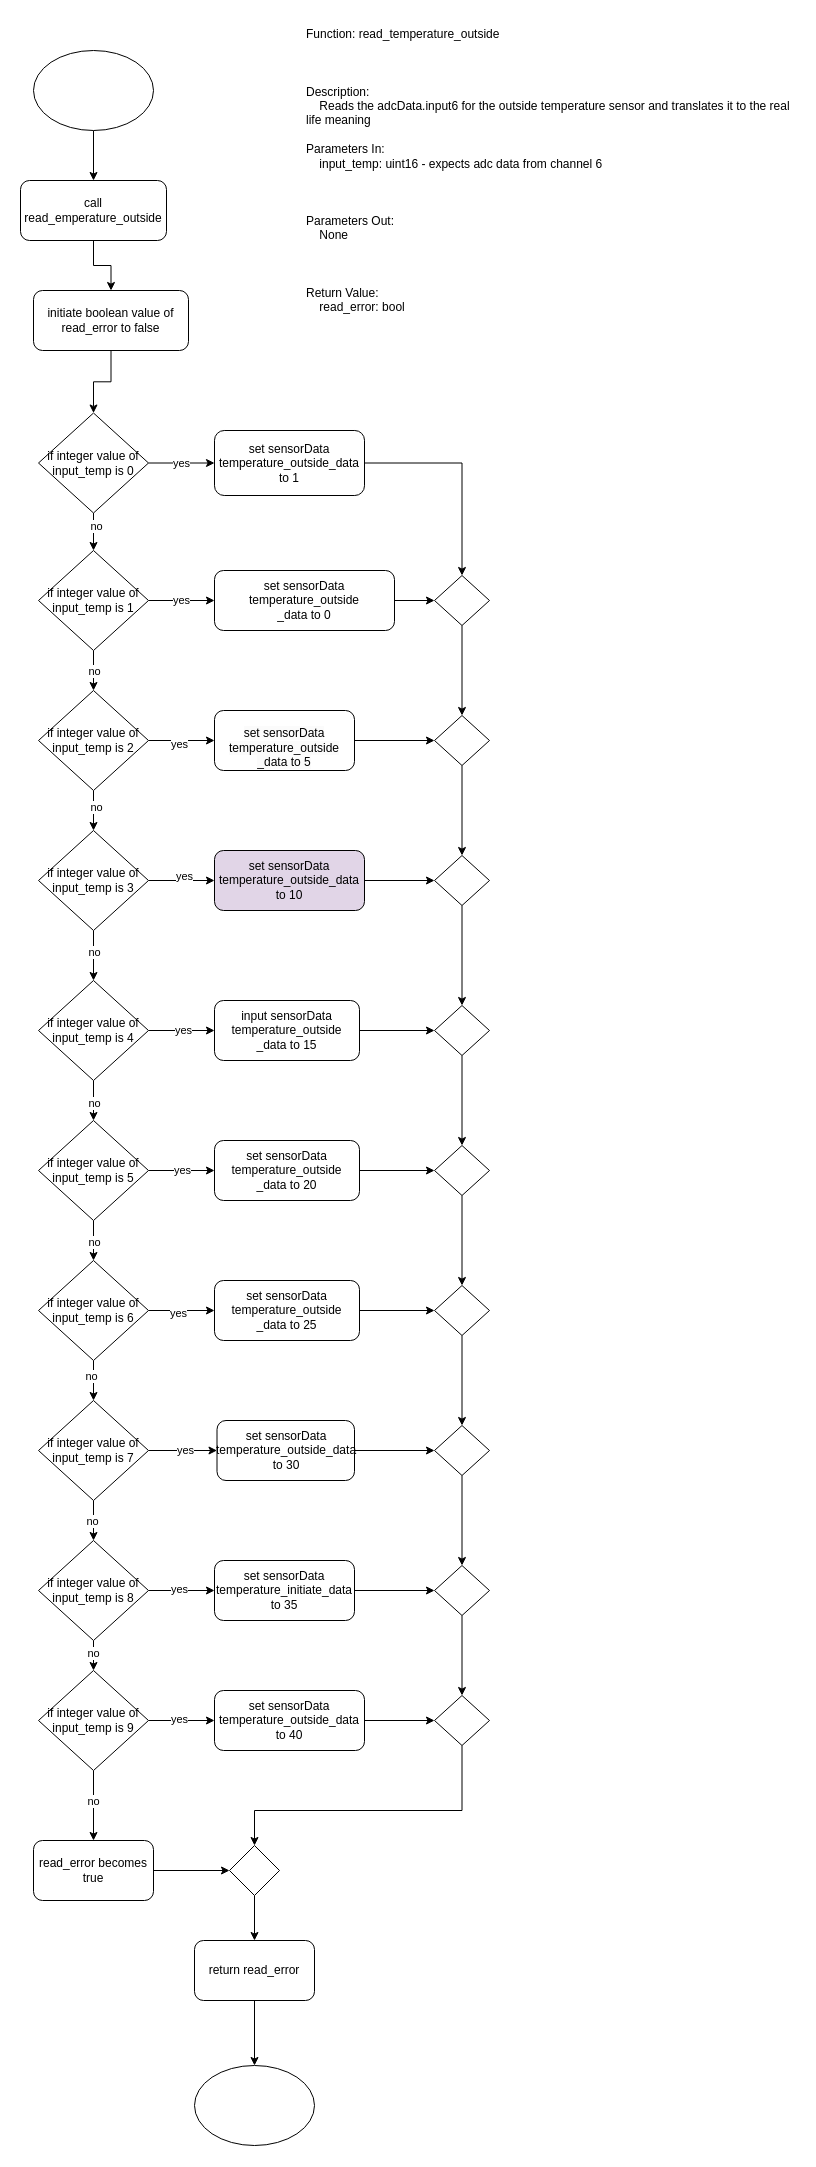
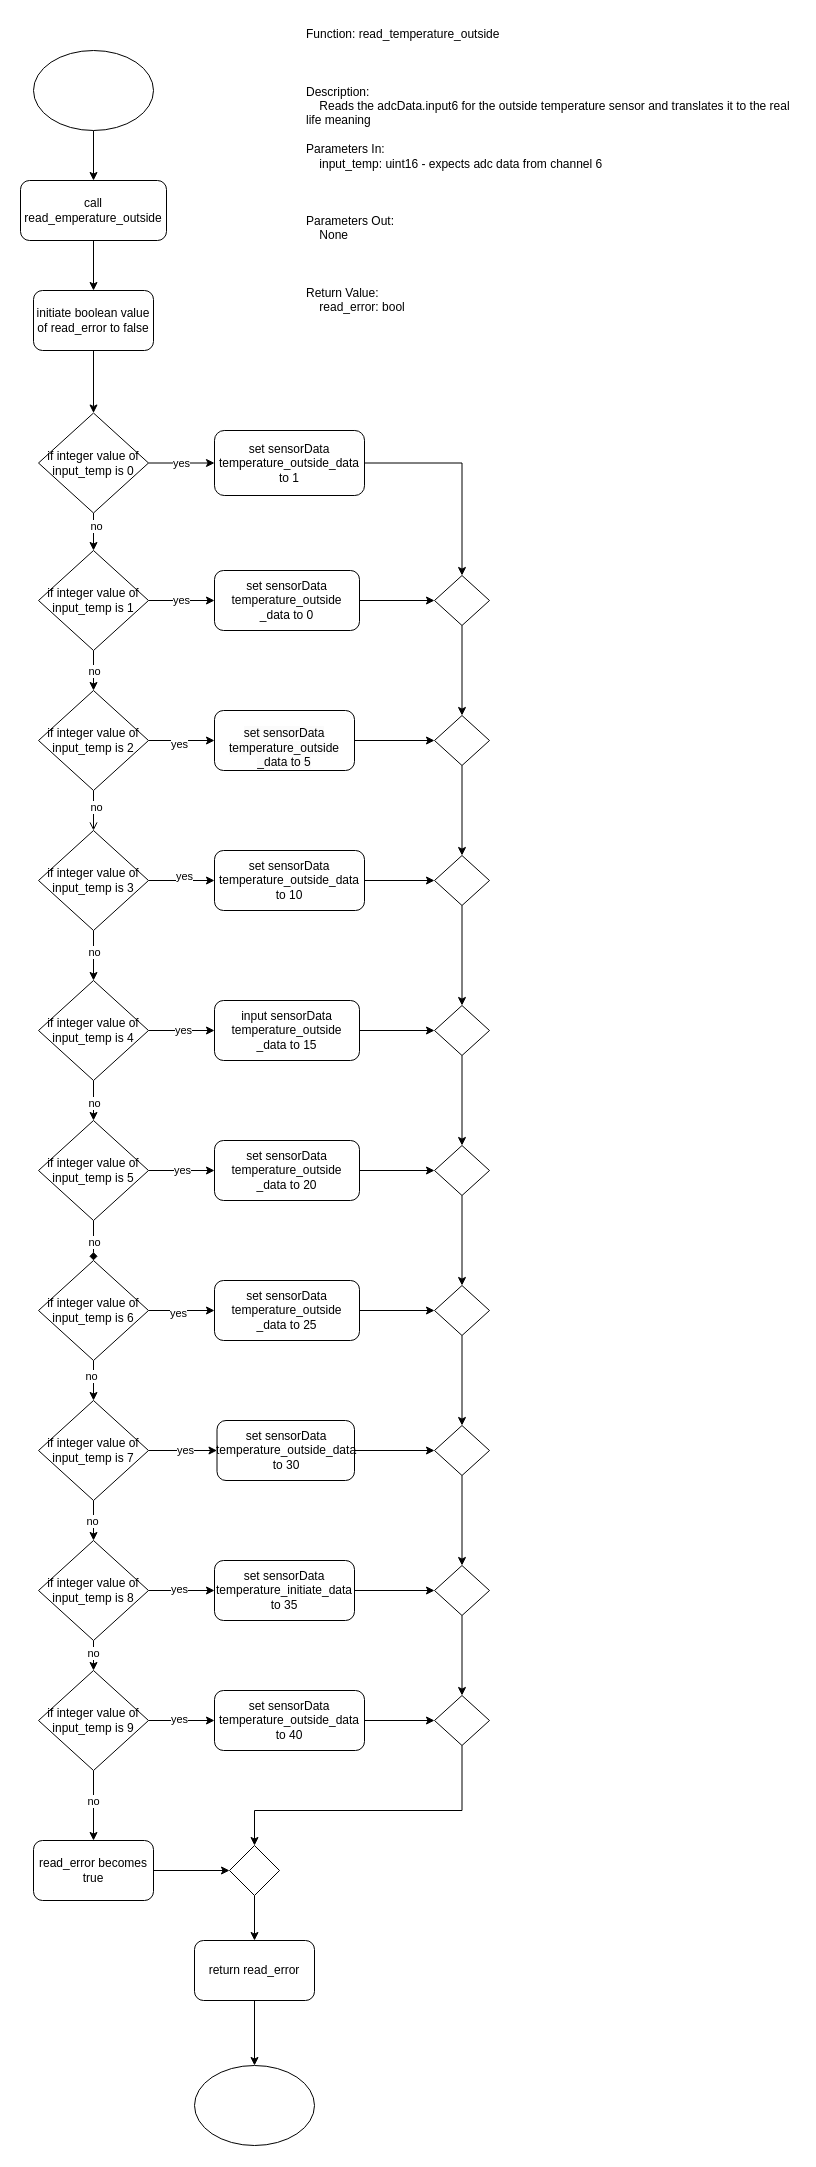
node "initiate boolean value of read_error to false": size 155x60 -> 120x60
node "set sensorData temperature_outside _data to 0": size 180x60 -> 145x60
edge "if integer value of input_temp is 2" -> "if integer value of input_temp is 3": arrowhead classic -> open
node "set sensorData temperature_outside_data to 10": fillcolor #e1d5e7 -> #ffffff
edge "if integer value of input_temp is 5" -> "if integer value of input_temp is 6": arrowhead classic -> diamond
